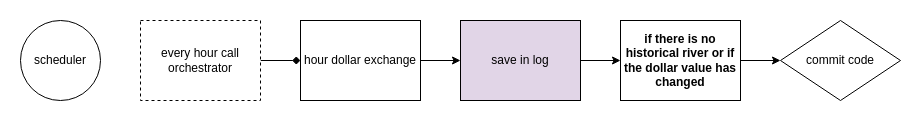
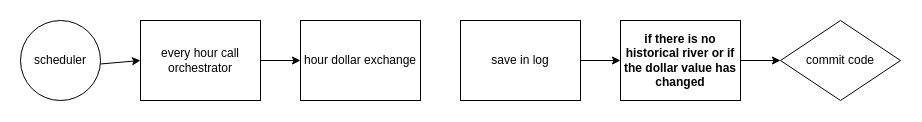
node "every hour call orchestrator": style dashed -> solid
edge "every hour call orchestrator" -> "hour dollar exchange": arrowhead diamond -> classic
edge "hour dollar exchange" -> "save in log": removed
node "save in log": fillcolor #e1d5e7 -> #ffffff
edge "scheduler" -> "every hour call orchestrator": added
